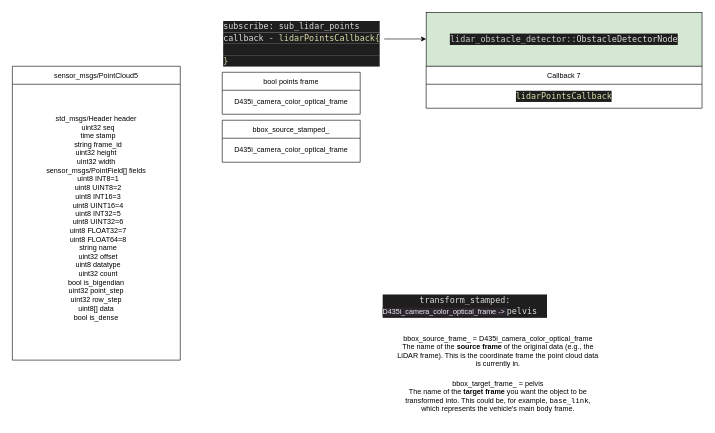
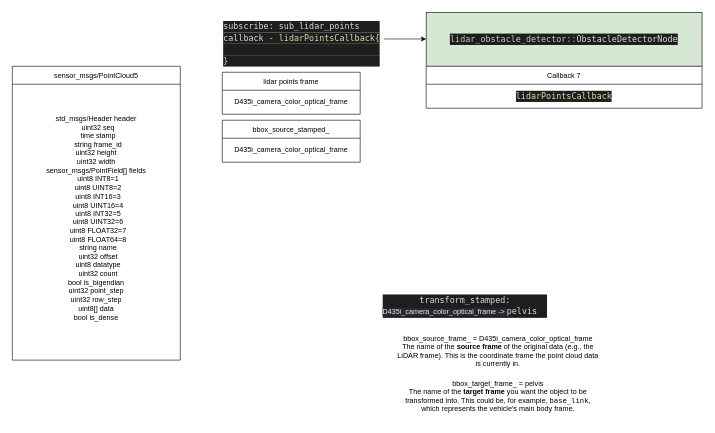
node "bool points frame": label "bool points frame" -> "lidar points frame"
